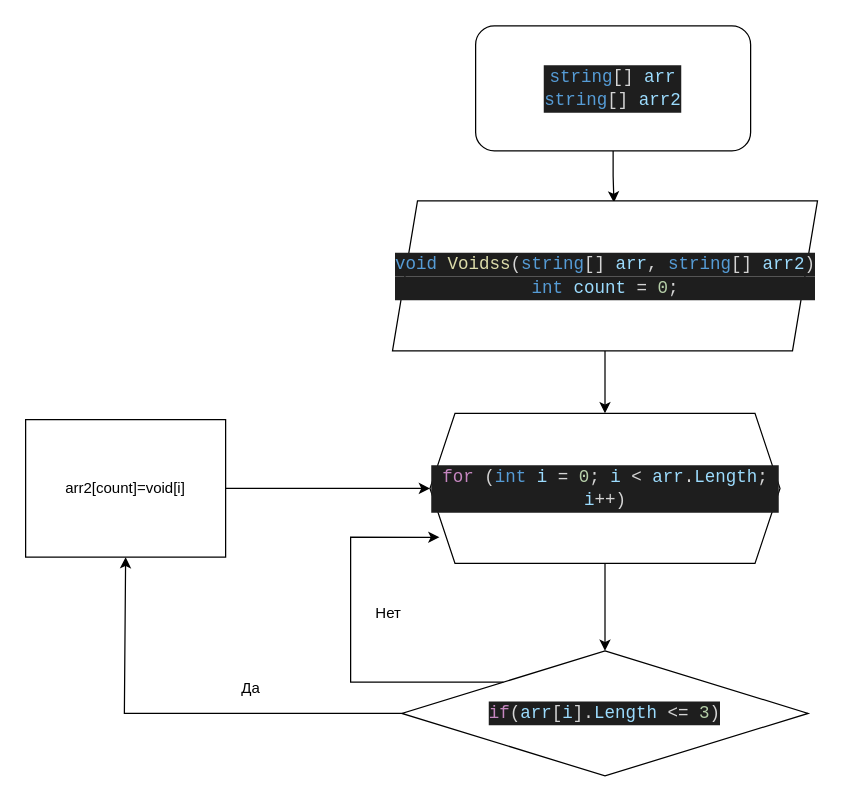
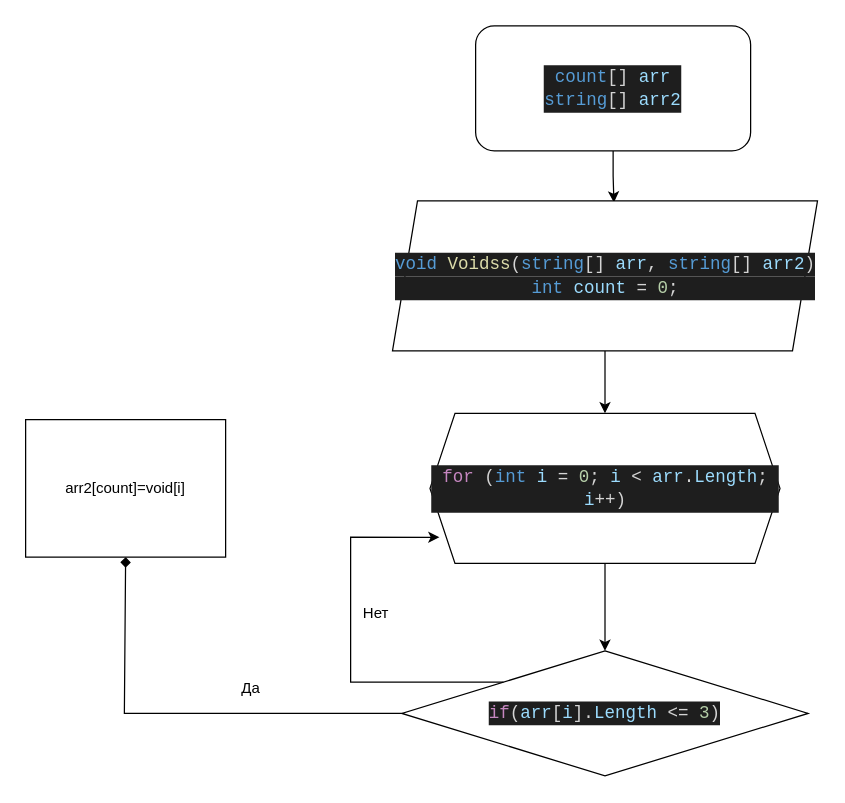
node "string[] arr string[] arr2": label "string[] arr string[] arr2" -> "count[] arr string[] arr2"
edge "arr2[count]=void[i]" -> "for (int i = 0; i < arr.Length; i++)": removed
edge "if(arr[i].Length <= 3)" -> "arr2[count]=void[i]": arrowhead classic -> diamond
node "Нет": moved (388, 613) -> (376, 613)
